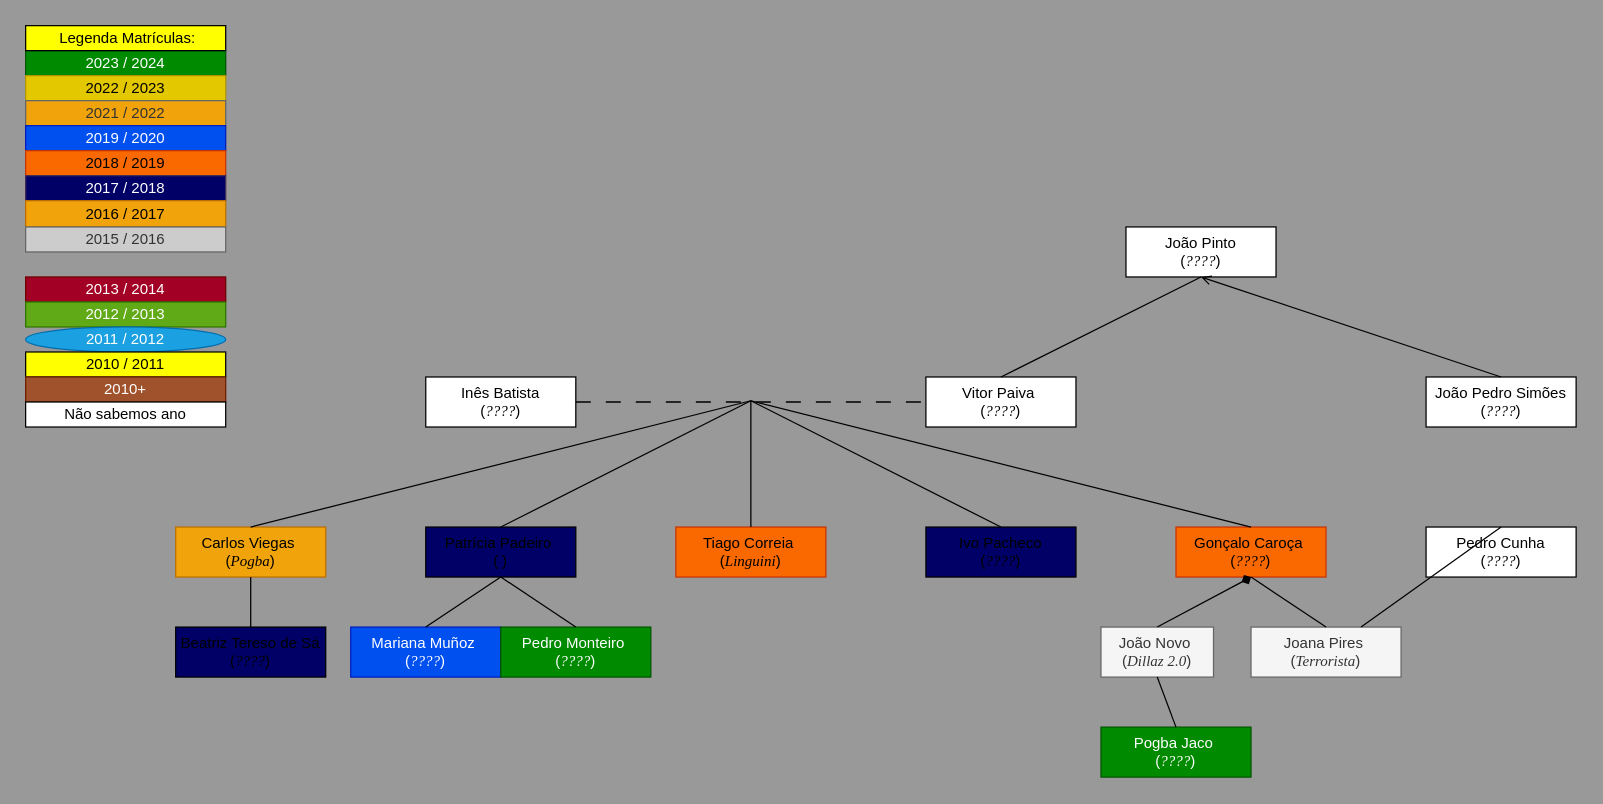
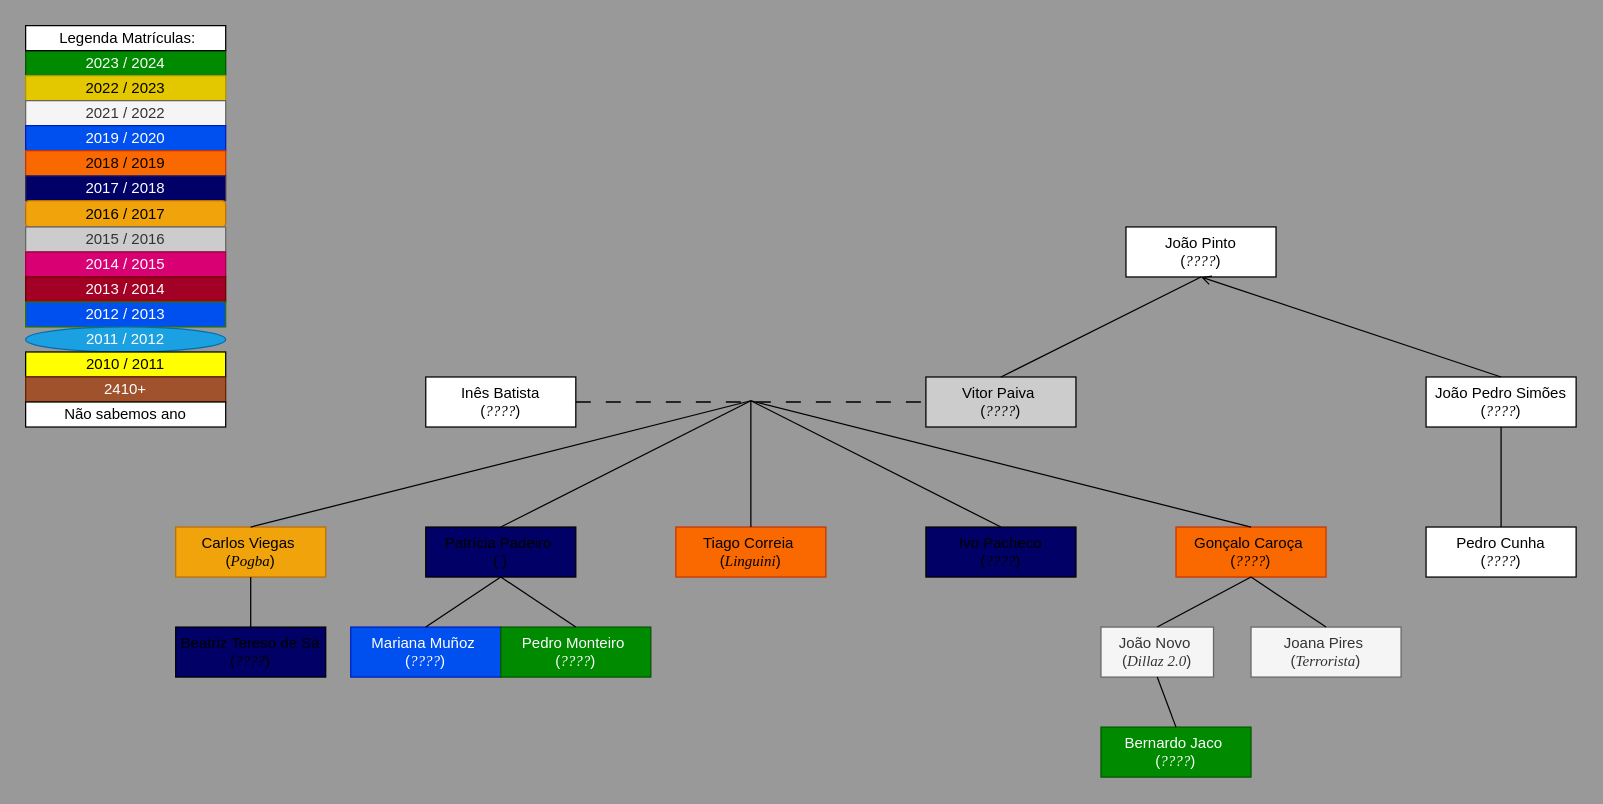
node "Legenda Matrículas:": fillcolor #ffff00 -> #ffffff
node "2021 / 2022": fillcolor #f0a30a -> #f5f5f5
node "2016 / 2017": shape rectangle -> rounded rectangle
node "2014 / 2015": added
node "2012 / 2013": fillcolor #60a917 -> #0050ef
node "2010+": label "2010+" -> "2410+"
node "Vitor Paiva (????)": fillcolor #ffffff -> #cccccc
edge "Pedro Cunha (????)" -- "Joana Pires (Terrorista)": now "Pedro Cunha (????)" -- "João Pedro Simões (????)"
edge "João Novo (Dillaz 2.0)" -> "Gonçalo Caroça (????)": arrowhead diamond -> none
node "Pogba Jaco (????)": label "Pogba Jaco (????)" -> "Bernardo Jaco (????)"
